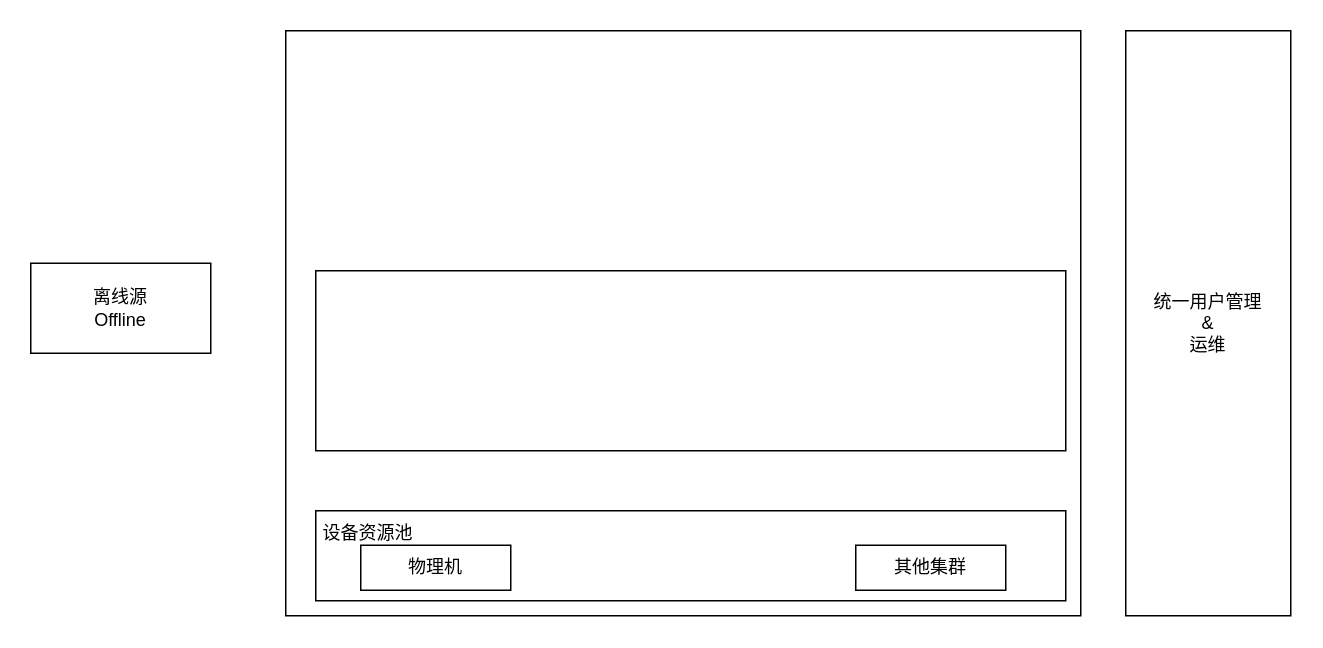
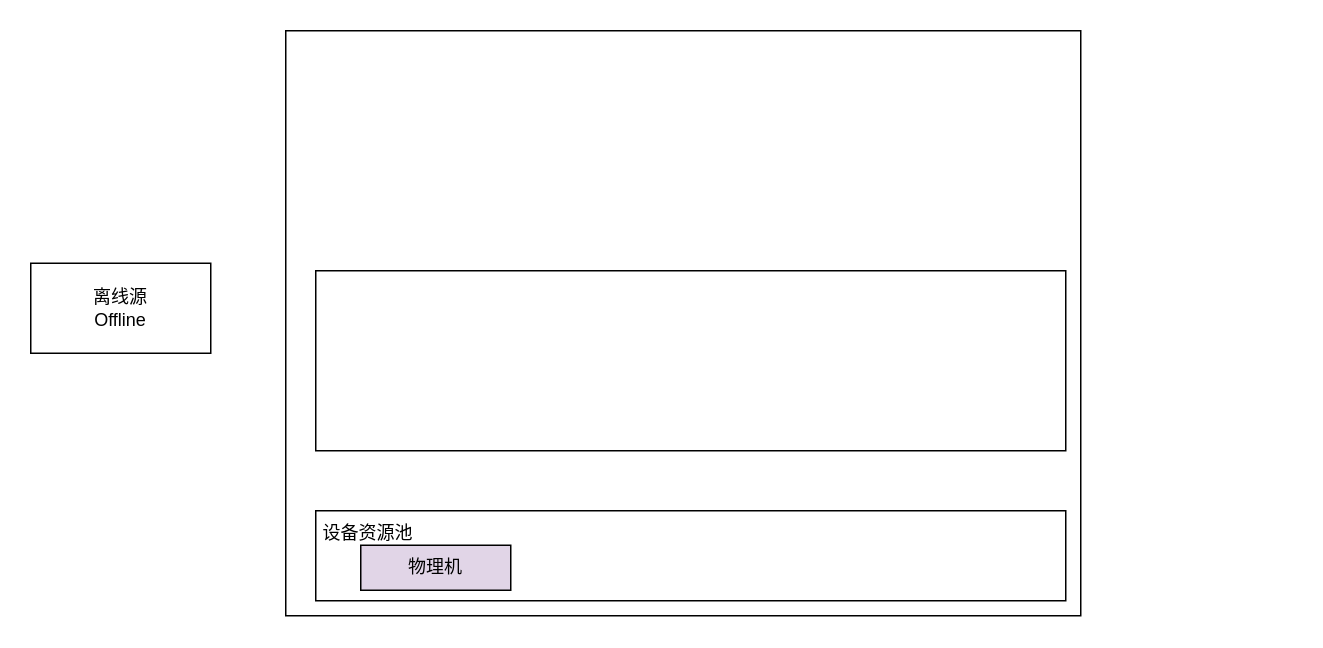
node "统一用户管理 & 运维": removed
node "物理机": fillcolor #ffffff -> #e1d5e7
node "其他集群": removed
